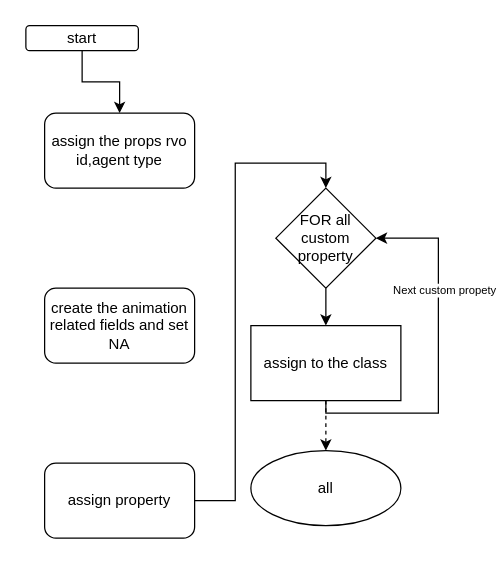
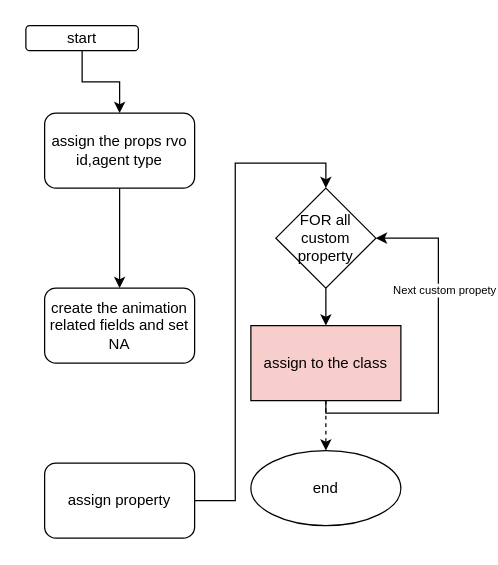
edge "assign the props rvo id,agent type" -> "create the animation related fields and set NA": added
node "assign to the class": fillcolor #ffffff -> #f8cecc
node "all": label "all" -> "end"
